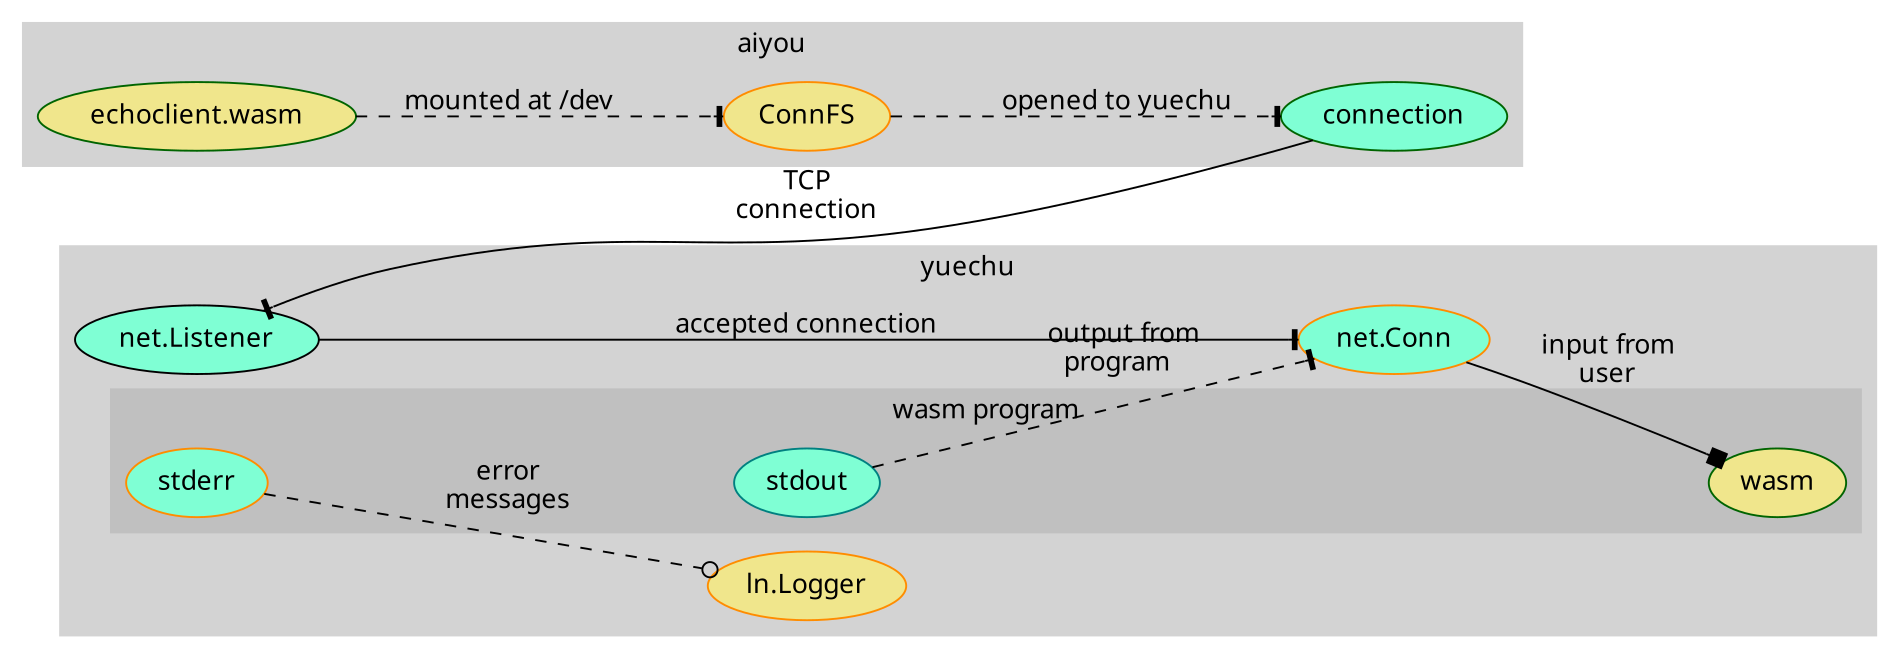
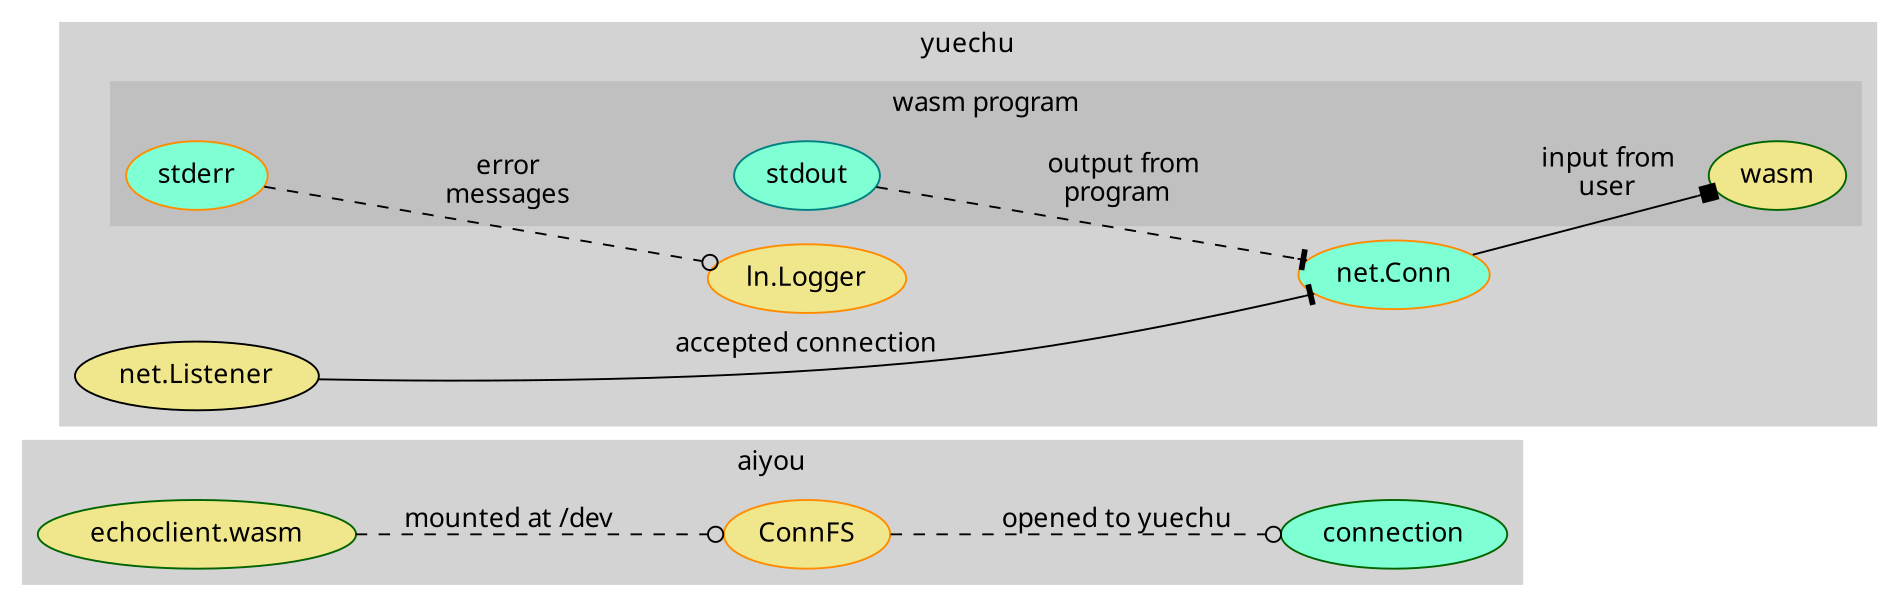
edge "echoclient.wasm" -> "ConnFS": arrowhead tee -> odot
edge "ConnFS" -> "connection": arrowhead tee -> odot
edge "connection" -> "net.Listener": removed, label "TCP connection"
node "net.Listener": fillcolor aquamarine -> khaki
